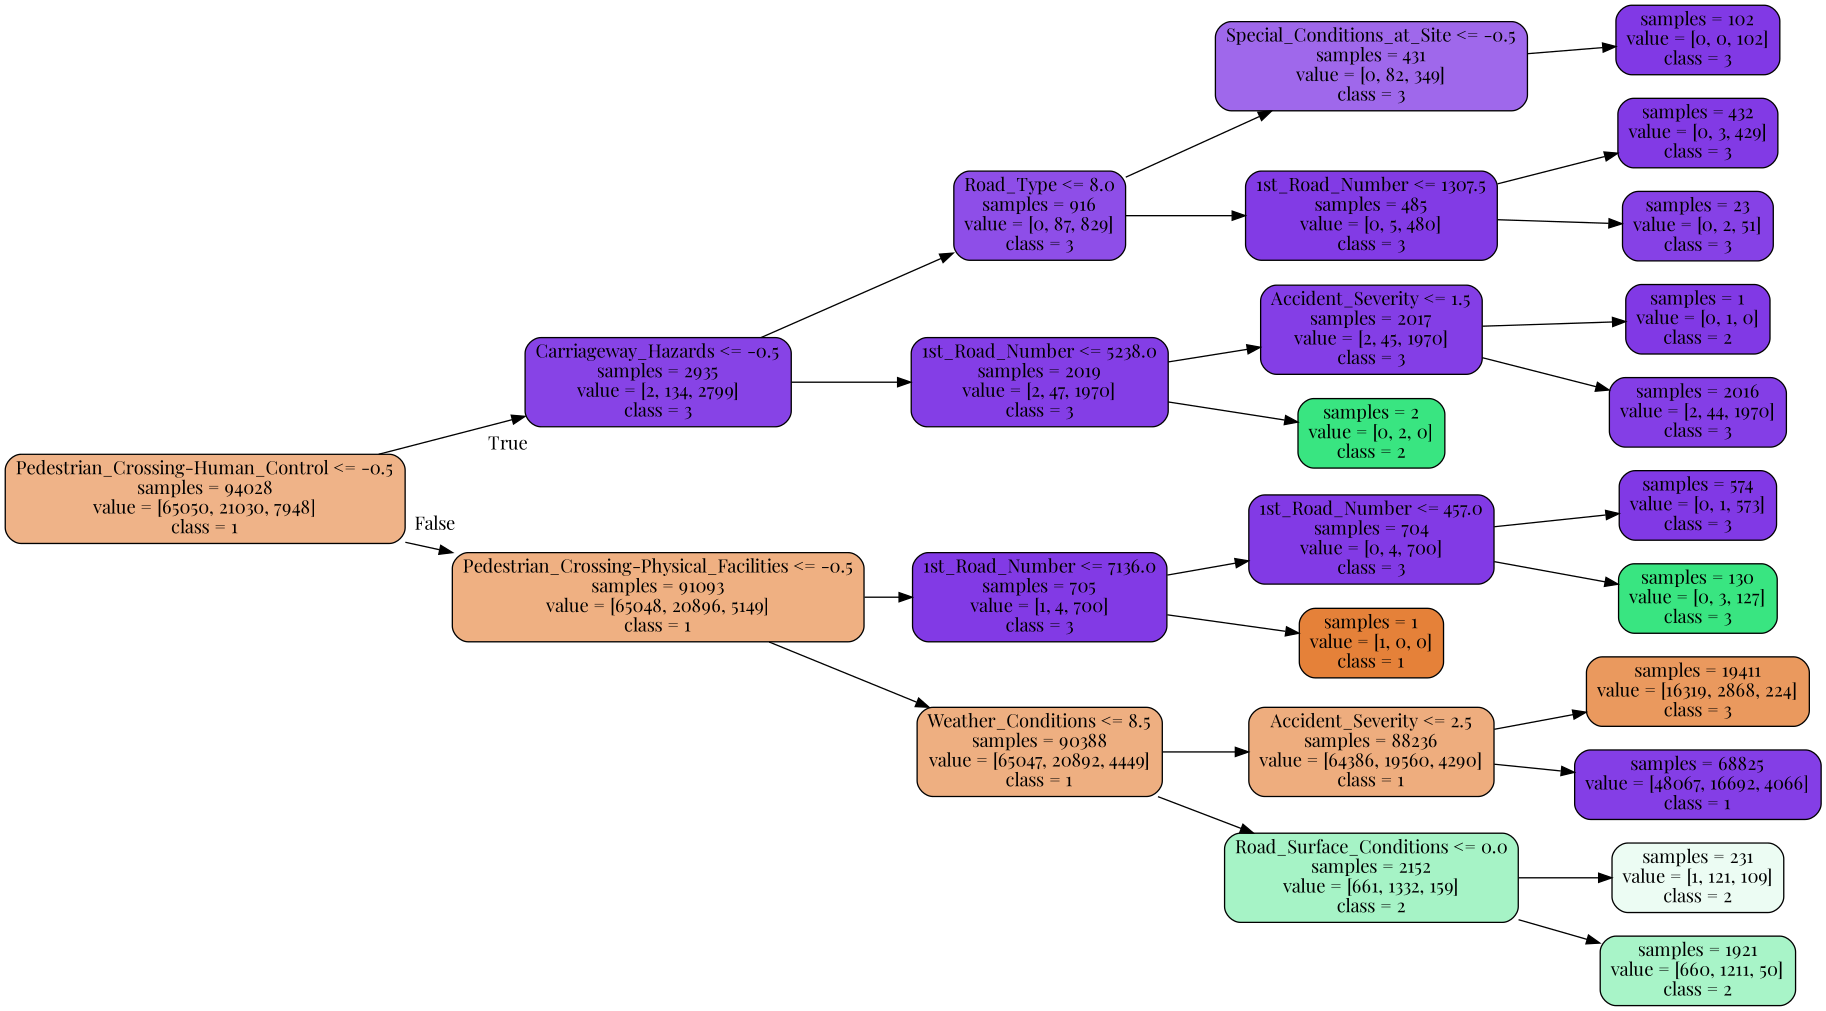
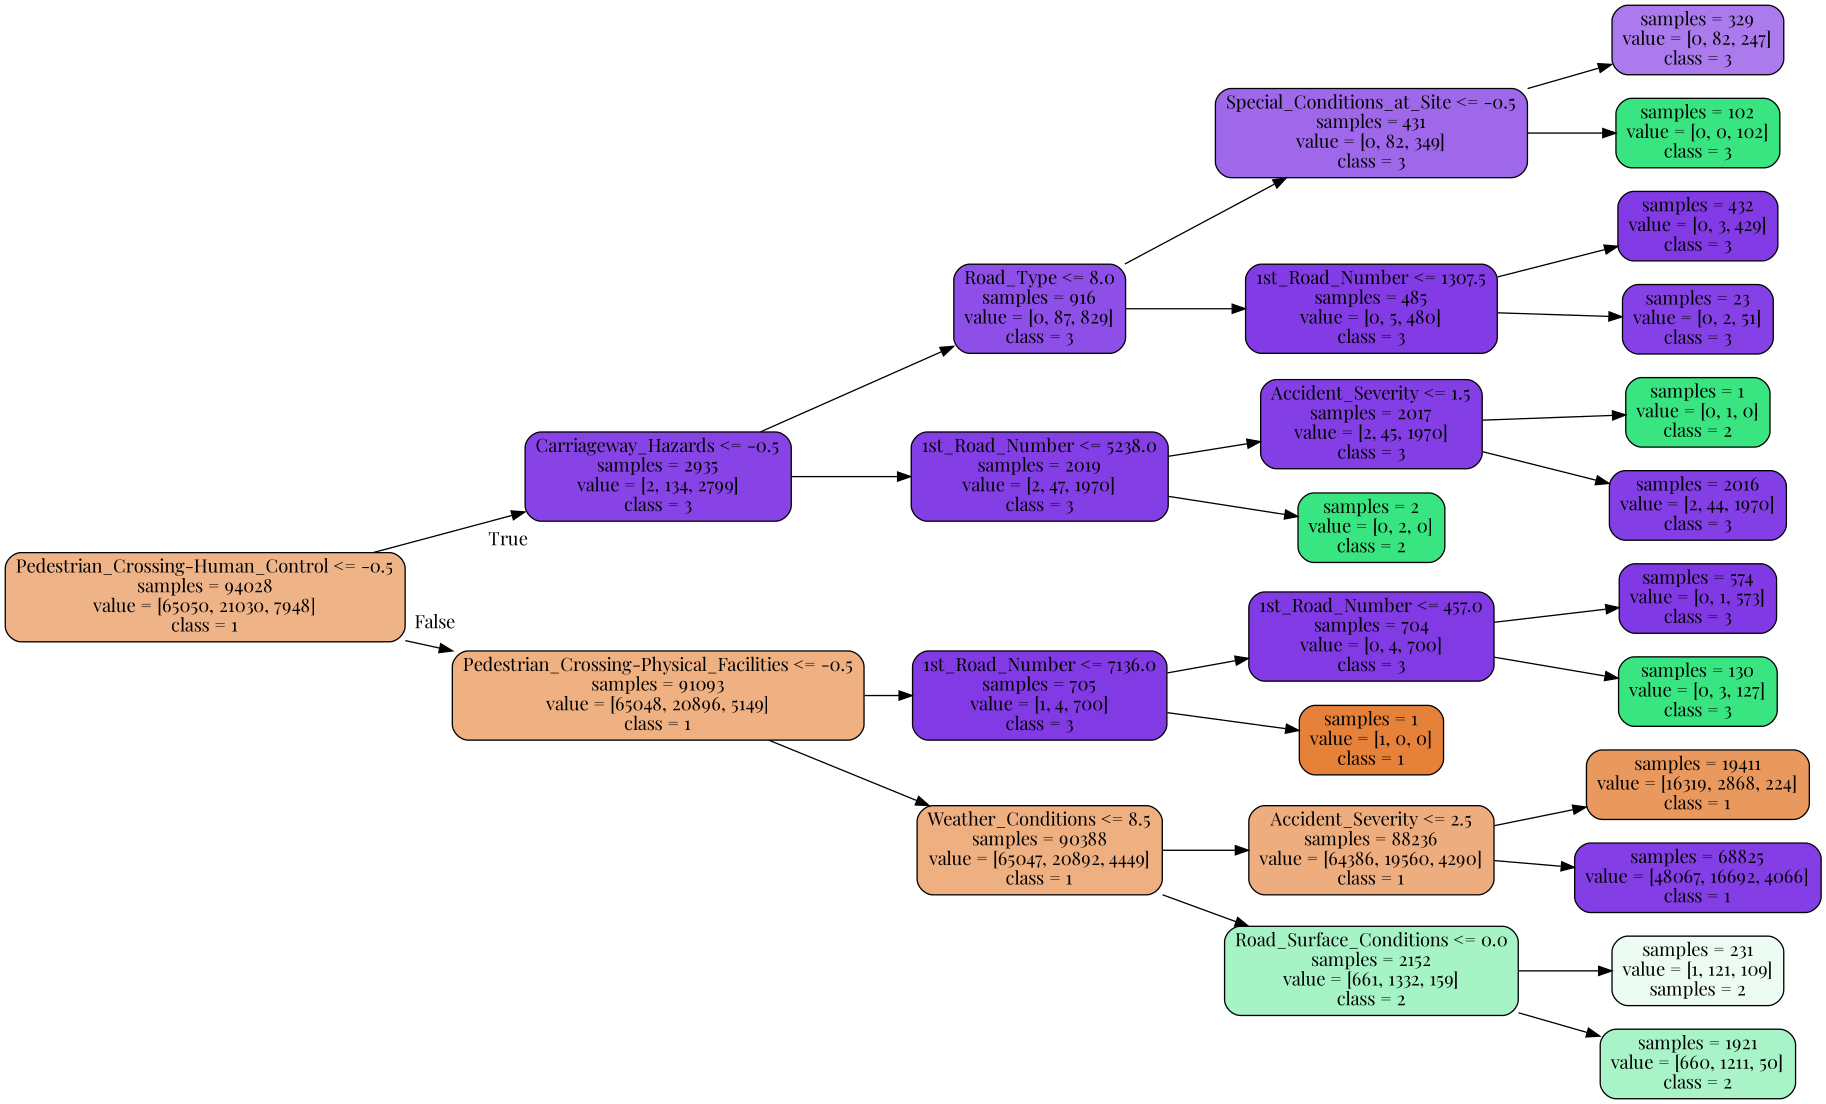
node "samples = 102 value = [0, 0, 102] class = 3": fillcolor #8139e5 -> #39e581
node "samples = 329 value = [0, 82, 247] class = 3": added
node "samples = 1 value = [0, 1, 0] class = 2": fillcolor #8139e5 -> #39e581
node "samples = 19411 value = [16319, 2868, 224] class = 3": label "samples = 19411 value = [16319, 2868, 224] class = 3" -> "samples = 19411 value = [16319, 2868, 224] class = 1"
node "samples = 231 value = [1, 121, 109] class = 2": label "samples = 231 value = [1, 121, 109] class = 2" -> "samples = 231 value = [1, 121, 109] samples = 2"
